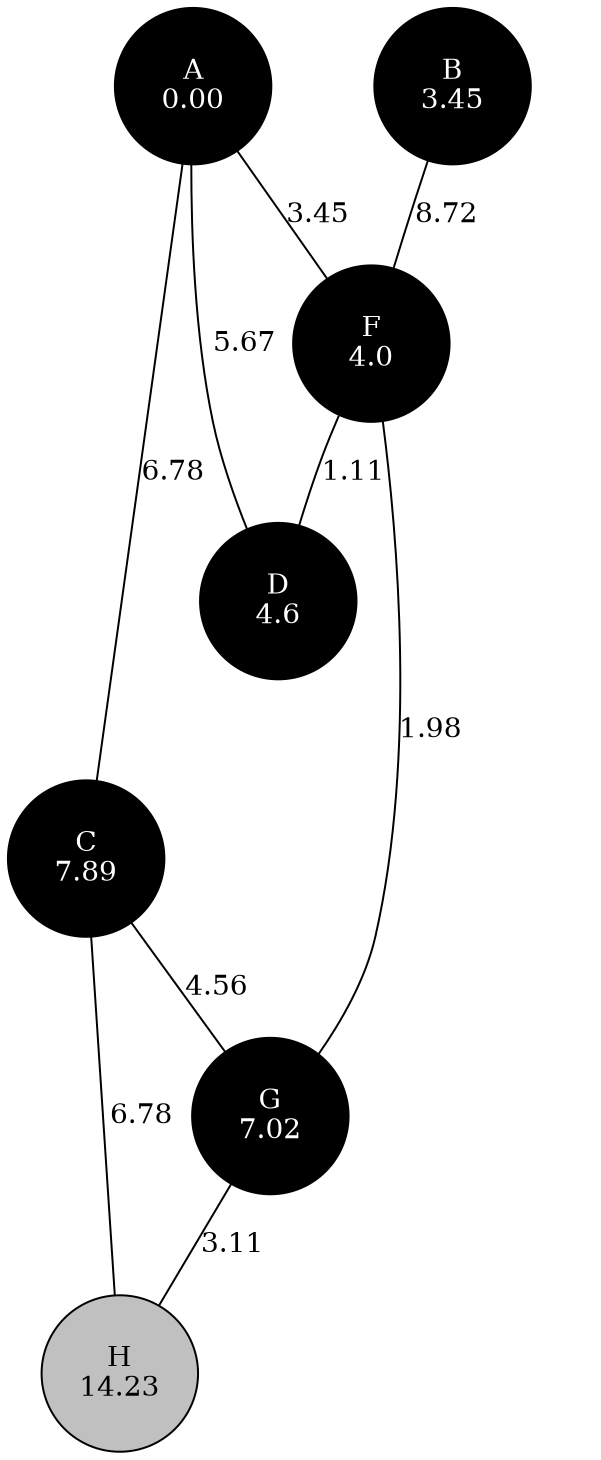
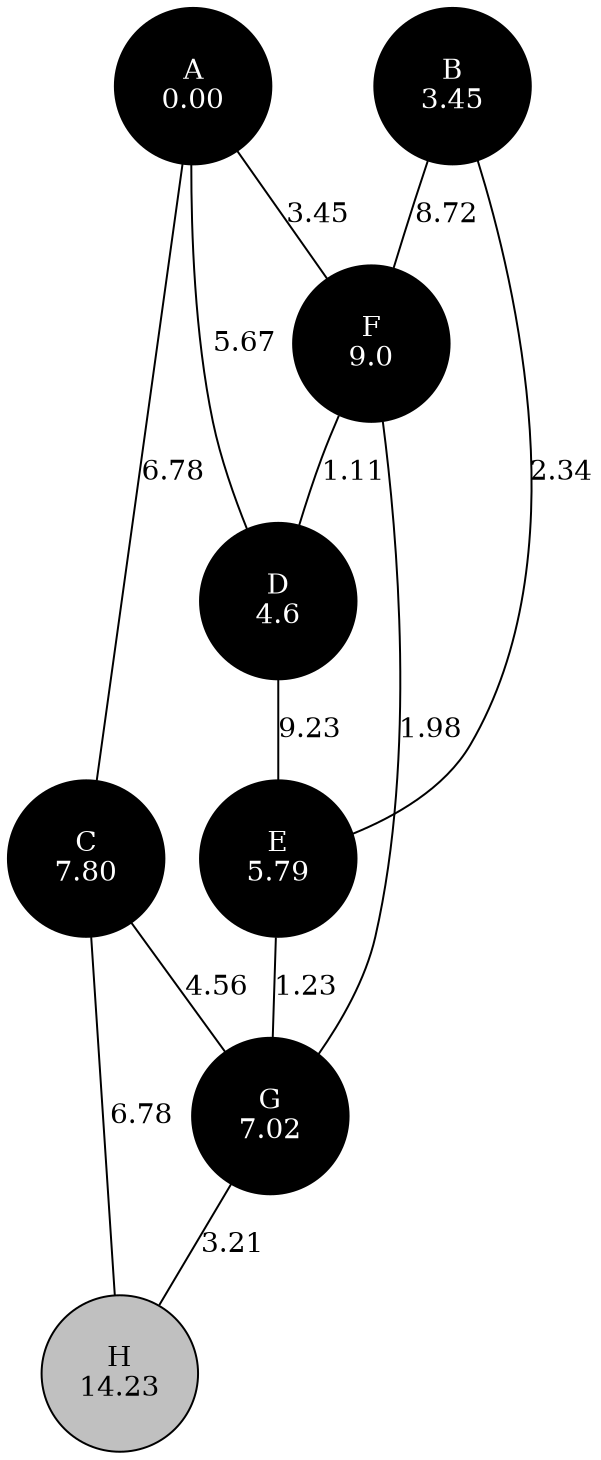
node "F 4.0": label "F 4.0" -> "F 9.0"
node "C 7.89": label "C 7.89" -> "C 7.80"
node "E 5.79": added
edge "G 7.02" -- "H 14.23": label "3.11" -> "3.21"
